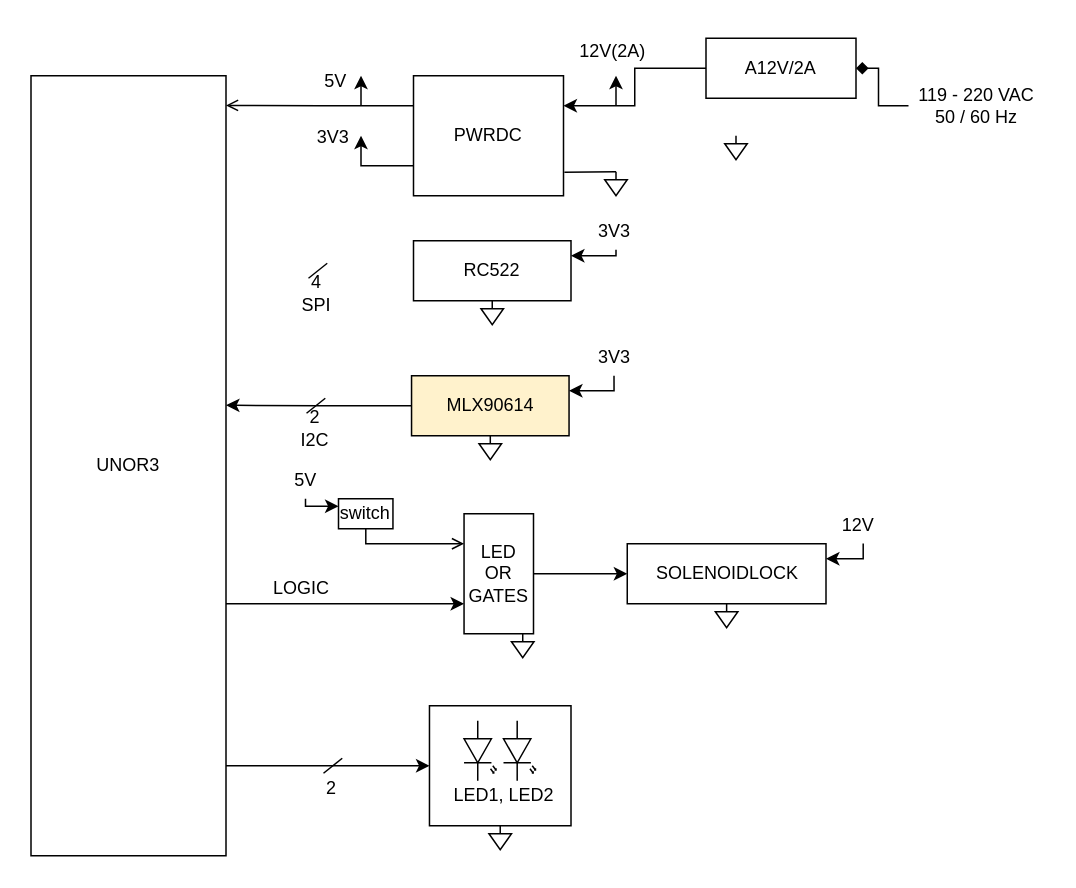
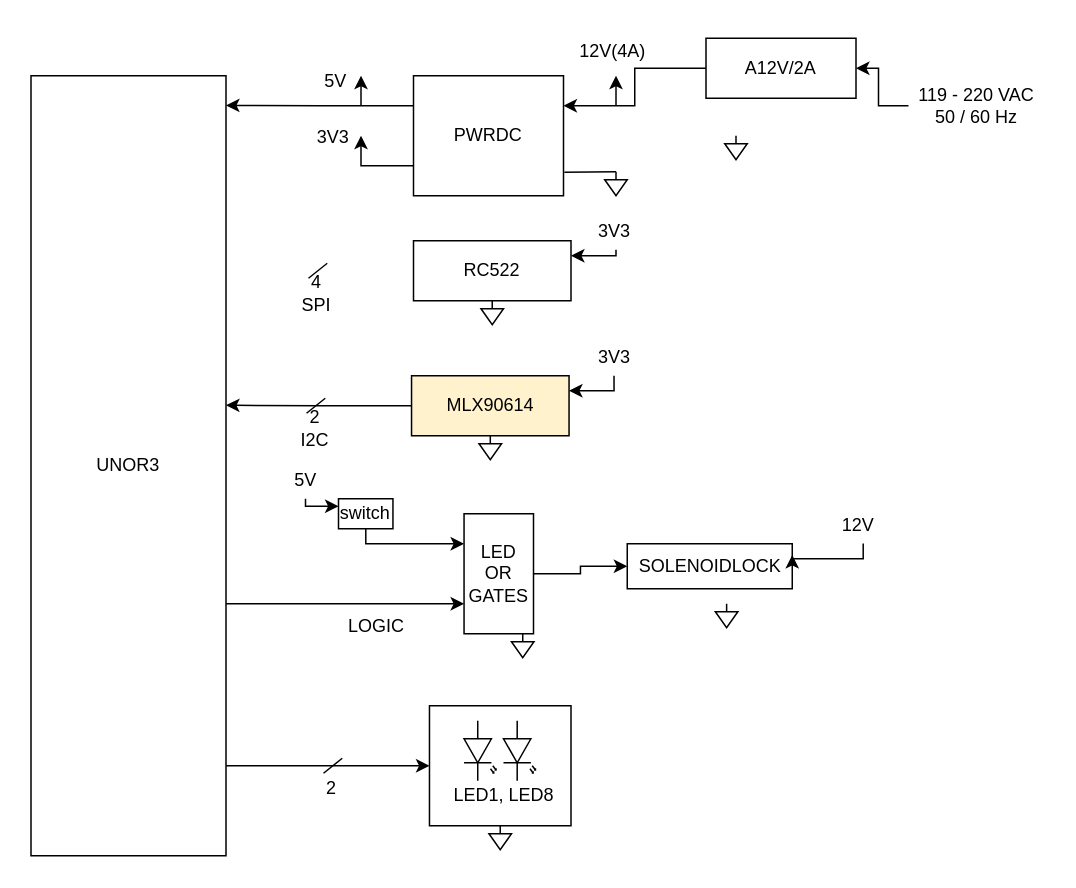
node "12V(2A)": label "12V(2A)" -> "12V(4A)"
edge "119 - 220 VAC 50 / 60 Hz" -> "A12V/2A": arrowhead diamond -> classic
edge "PWRDC" -> "UNOR3": arrowhead open -> classic
edge "switch" -> "LED OR GATES": arrowhead open -> classic
node "SOLENOIDLOCK": size 199x60 -> 165x45
node "LOGIC": moved (301, 589) -> (376, 626)
node "LED1, LED2": label "LED1, LED2" -> "LED1, LED8"
